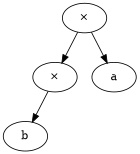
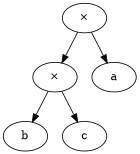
node "c": added
